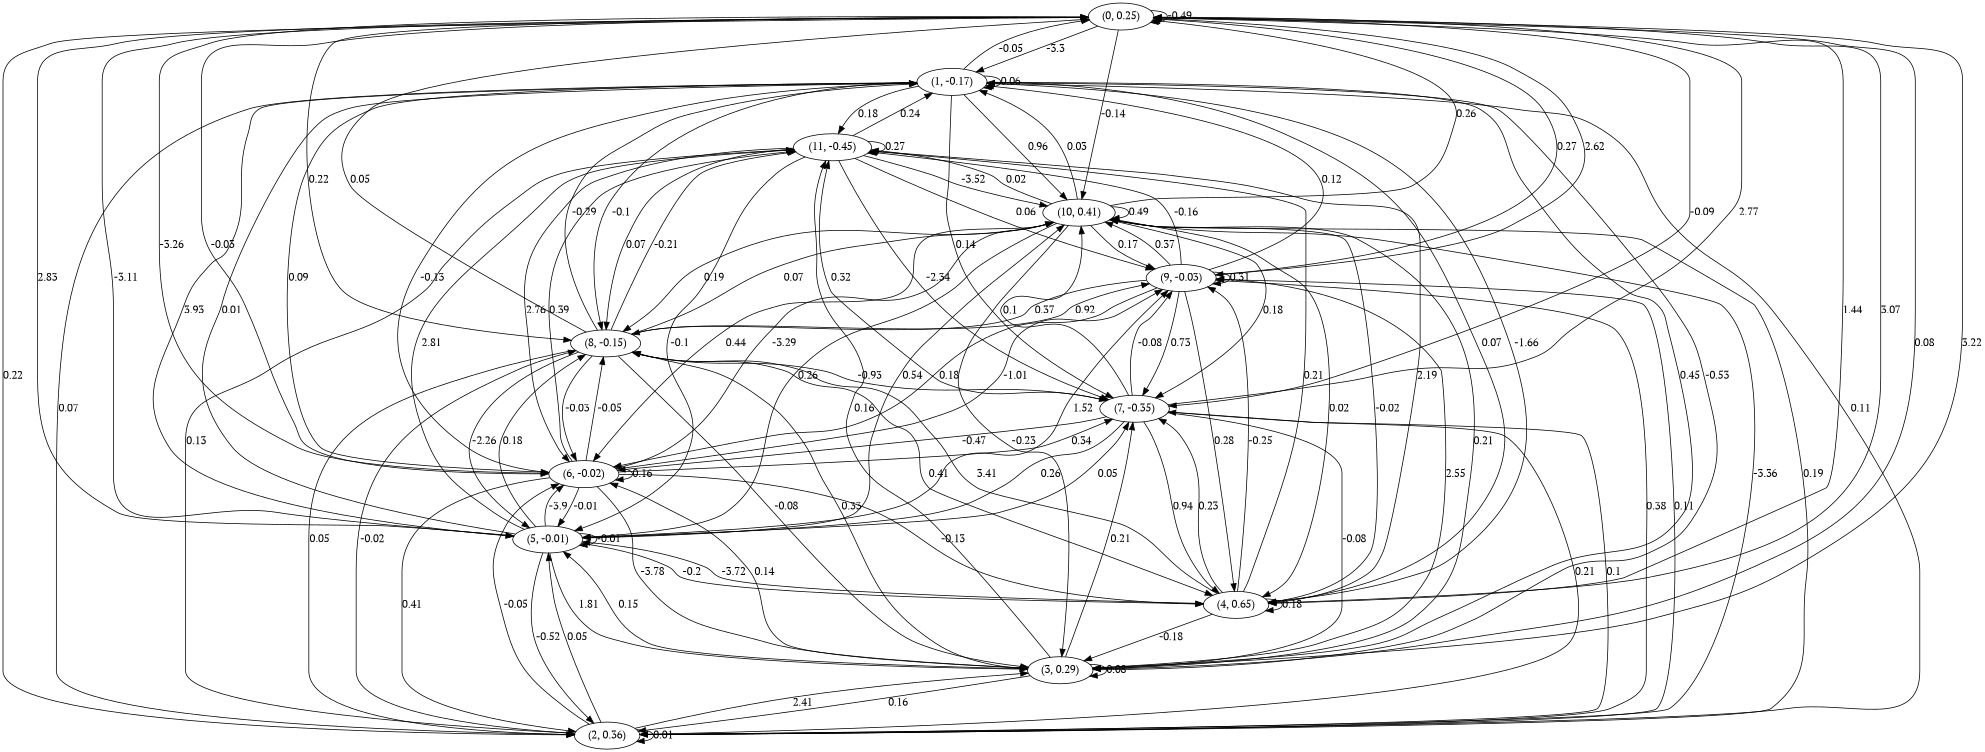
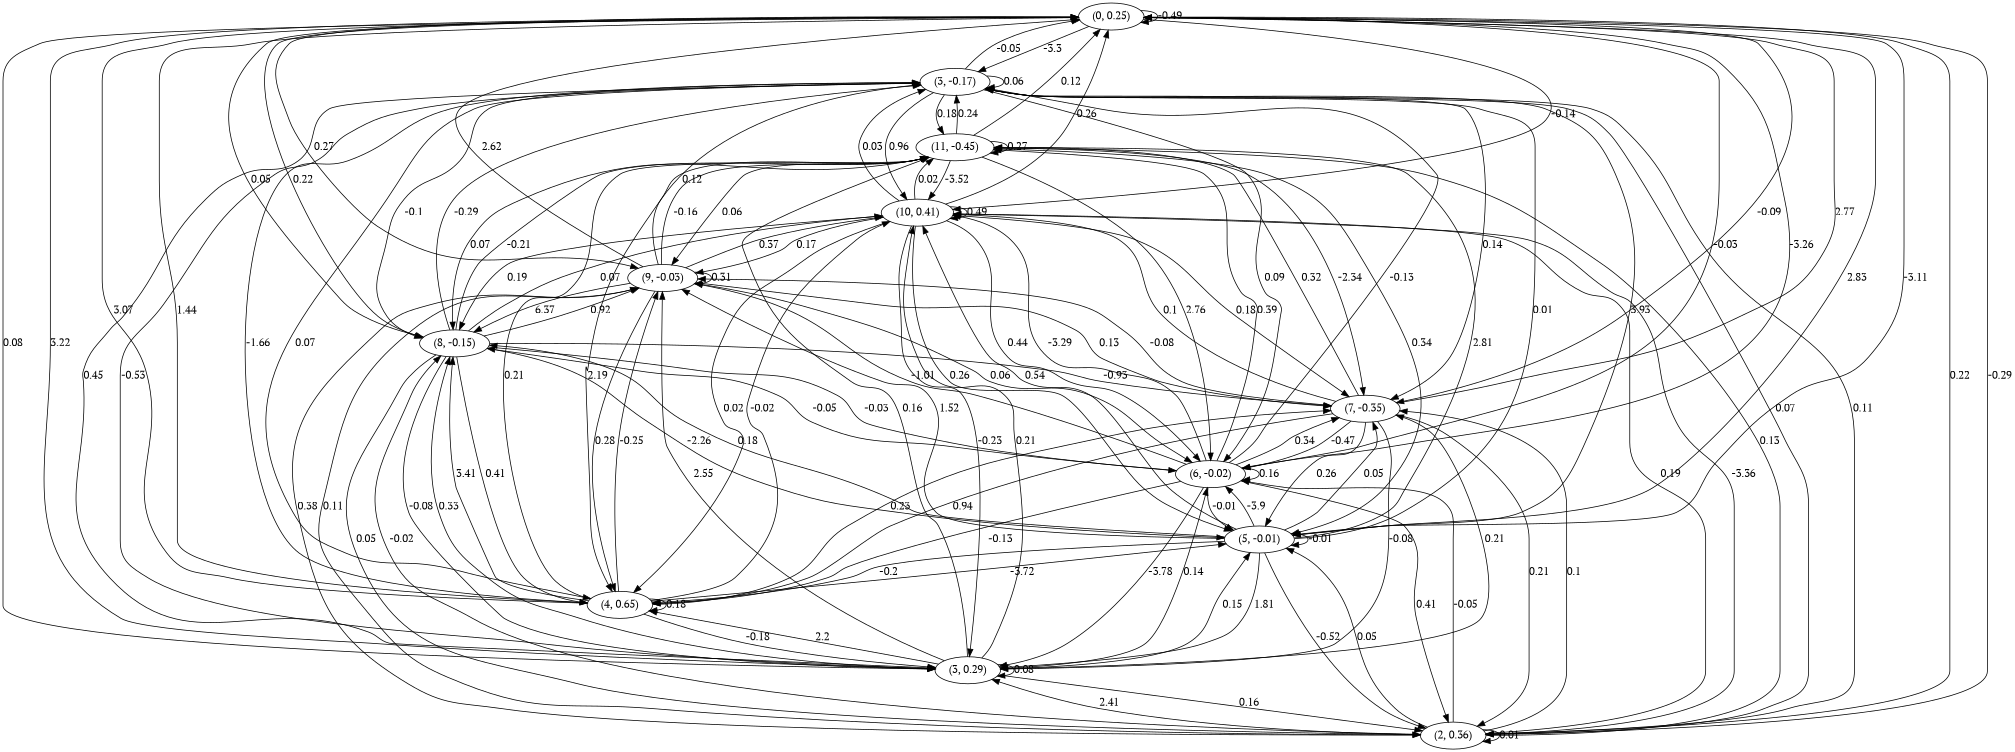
node "(1, -0.17)": label "(1, -0.17)" -> "(3, -0.17)"
edge "(11, -0.45)" -> "(0, 0.25)": added, label "0.12"
edge "(2, 0.36)" -> "(0, 0.25)": added, label "-0.29"
edge "(9, -0.03)" -> "(8, -0.15)": label "0.37" -> "6.37"
edge "(11, -0.45)" -> "(5, -0.01)": label "-0.1" -> "0.34"
edge "(9, -0.03)" -> "(7, -0.35)": label "0.73" -> "0.13"
edge "(9, -0.03)" -> "(6, -0.02)": label "0.18" -> "0.06"
edge "(3, 0.29)" -> "(4, 0.65)": added, label "2.2"
